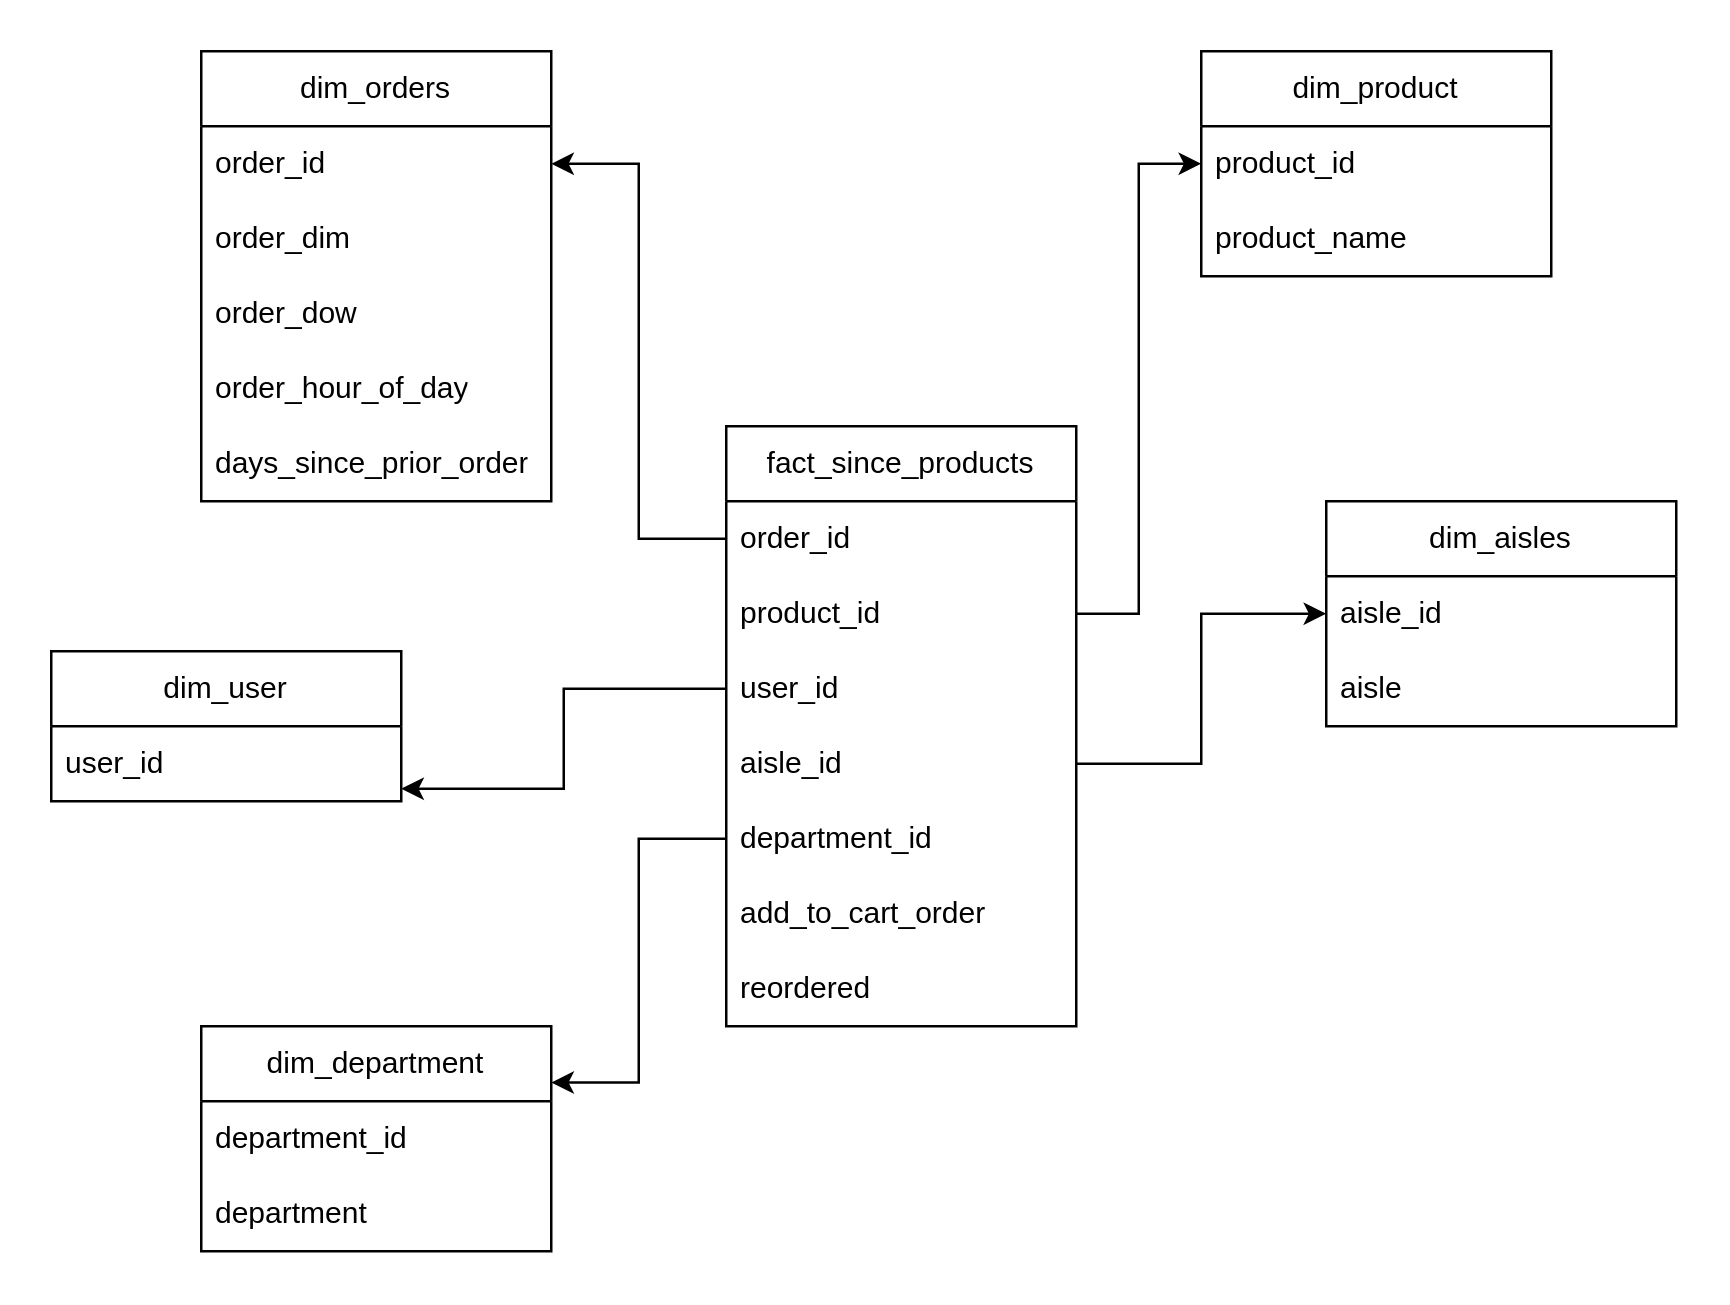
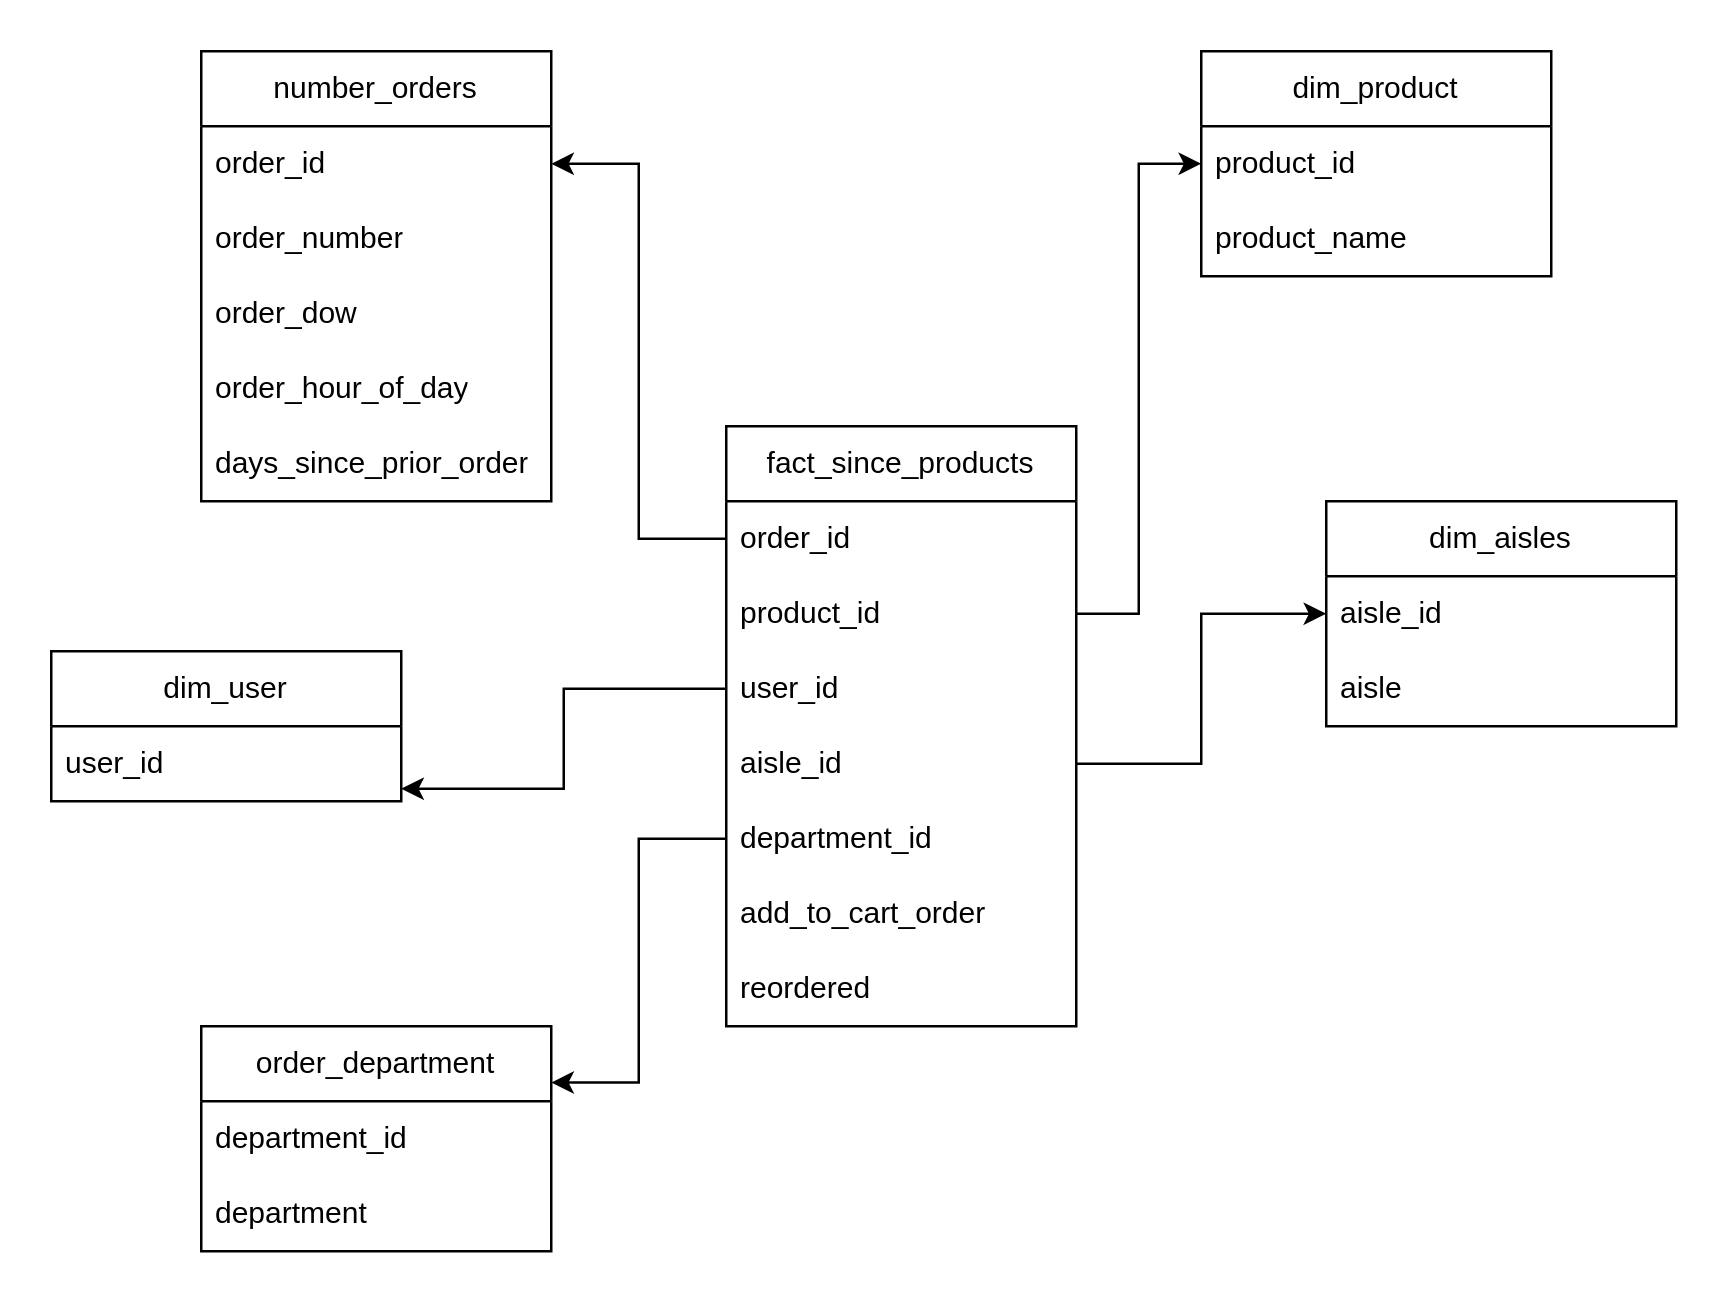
node "dim_orders": label "dim_orders" -> "number_orders"
node "order_dim": label "order_dim" -> "order_number"
node "dim_department": label "dim_department" -> "order_department"
